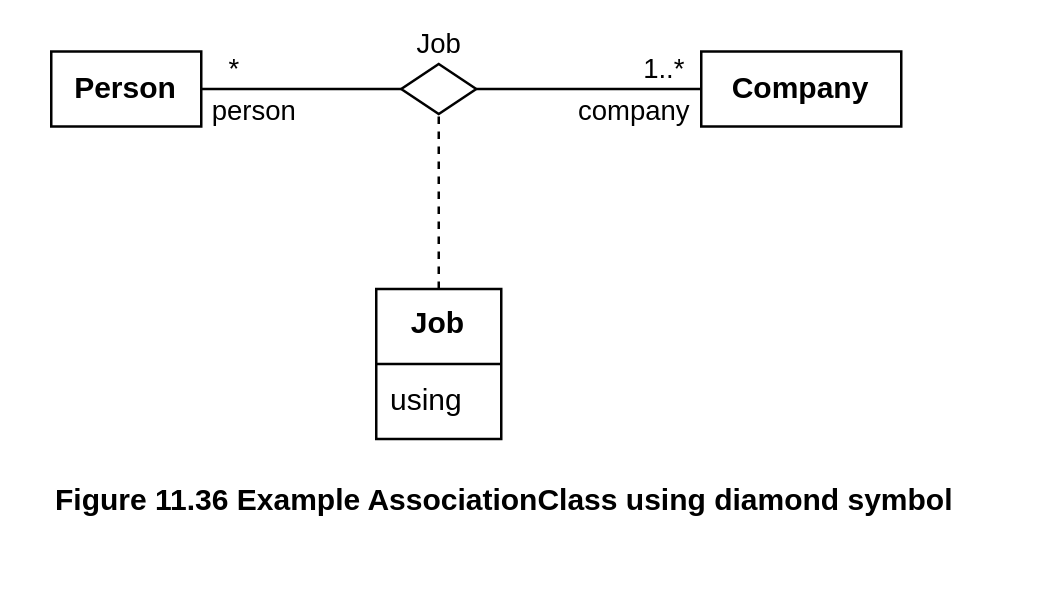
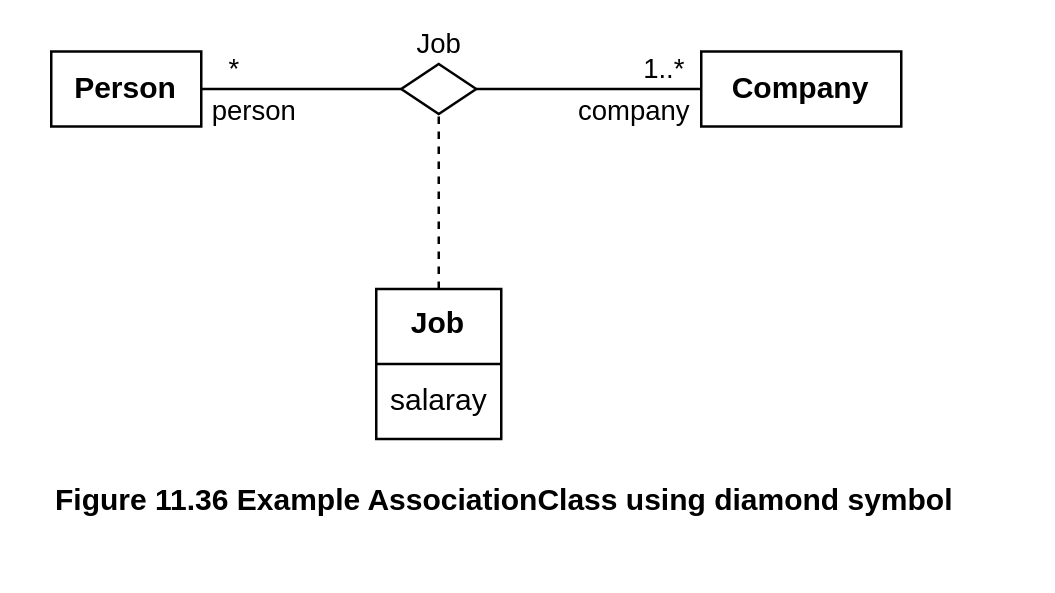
node "using": label "using" -> "salaray"
